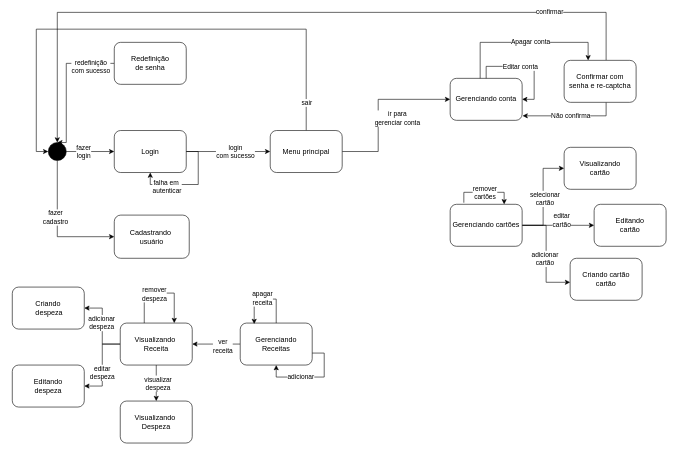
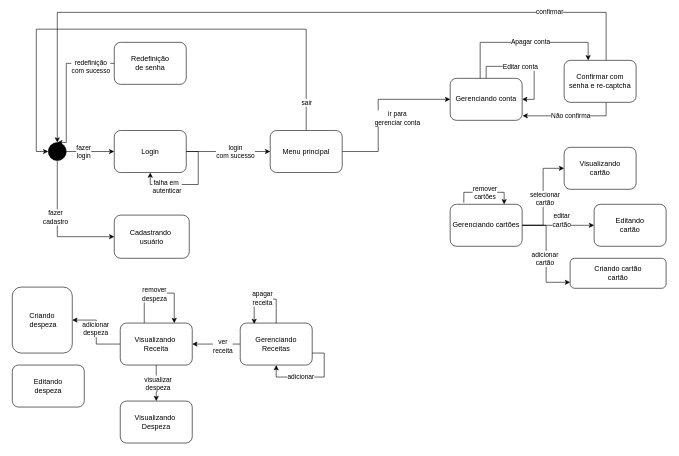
node "Criando cartão cartão": size 72x42 -> 96x30
node "Criando despeza": size 72x42 -> 60x66
edge "Visualizando Receita" -> "Editando despeza": removed, label "editar despeza"
